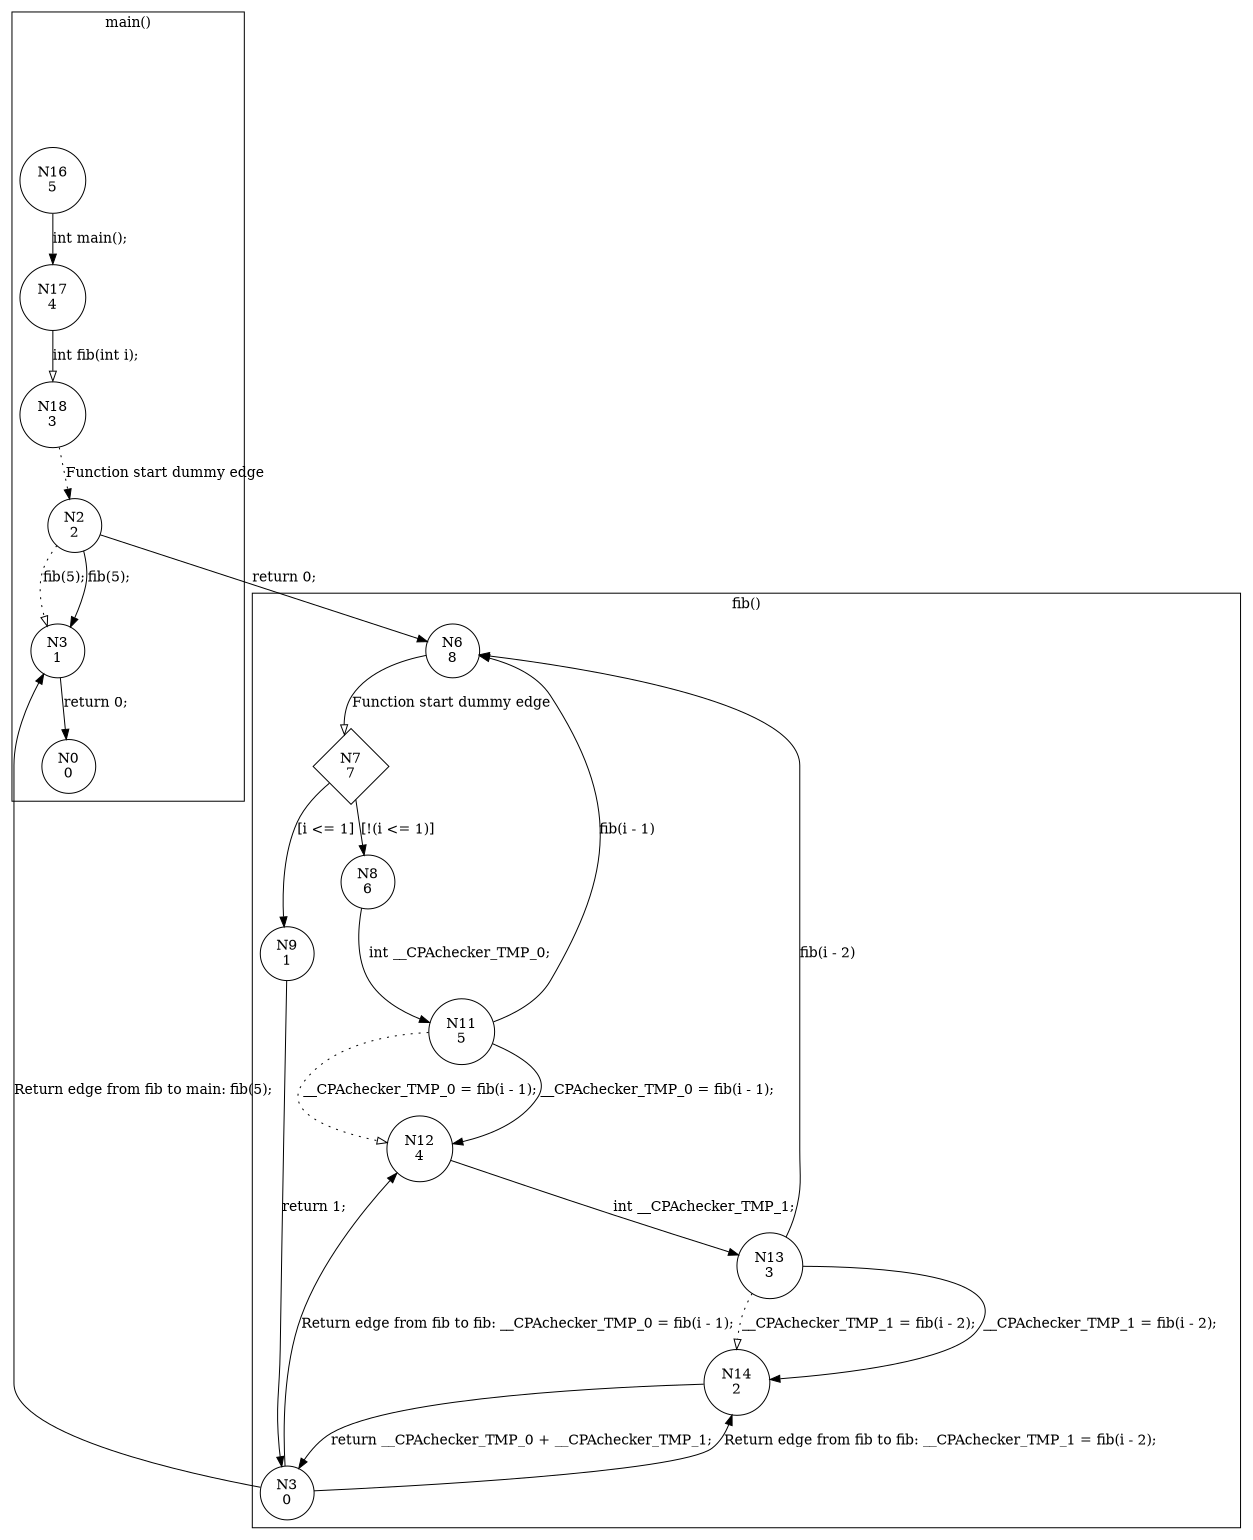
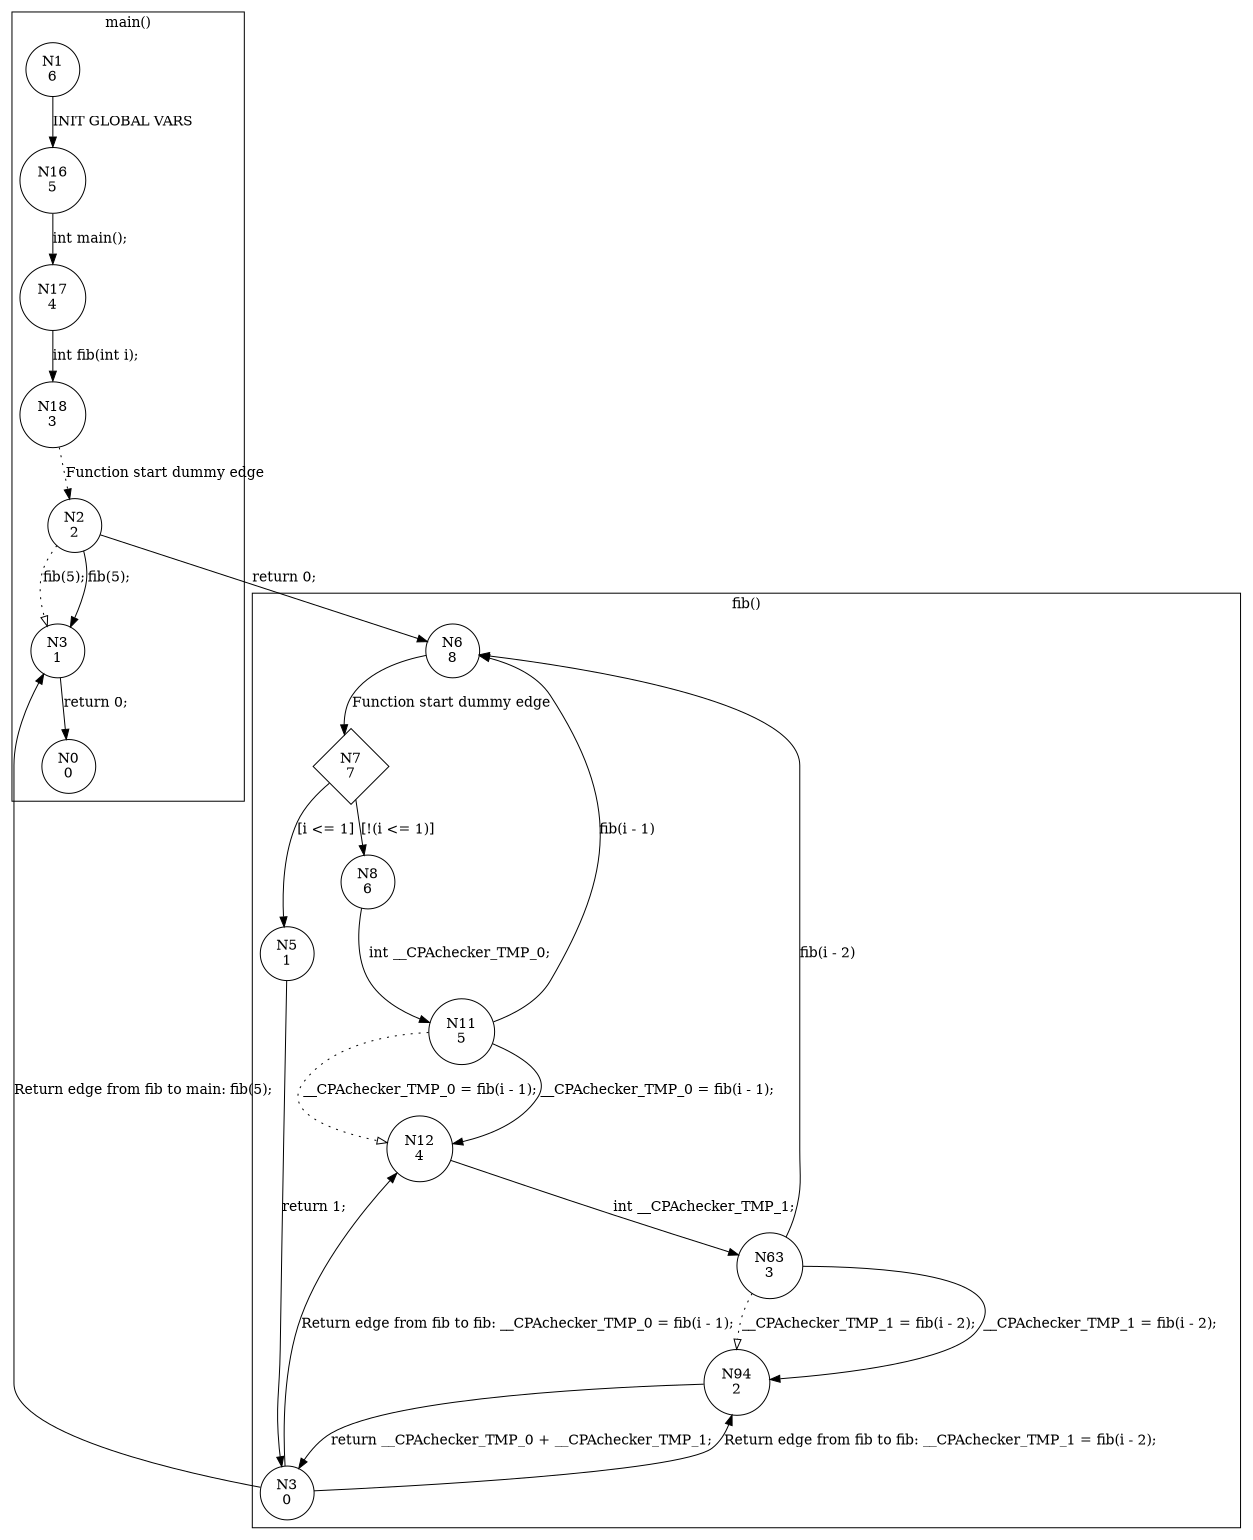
node "N1 6": added
edge "N17 4" -> "N18 3": arrowhead empty -> normal
edge "N6 8" -> "N7 7": arrowhead empty -> normal
node "N9 1": label "N9 1" -> "N5 1"
node "N13 3": label "N13 3" -> "N63 3"
node "N14 2": label "N14 2" -> "N94 2"
